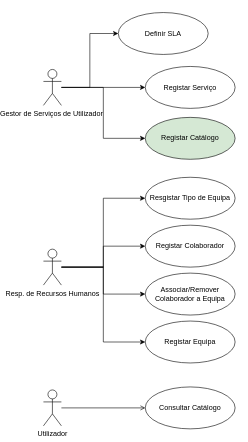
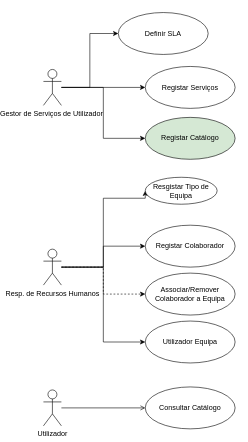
node "Registar Serviço": label "Registar Serviço" -> "Registar Serviços"
node "Resgistar Tipo de Equipa": size 90x42 -> 72x27
edge "Resp. de Recursos Humanos" -> "Associar/Remover Colaborador a Equipa": style solid -> dashed
node "Registar Equipa": label "Registar Equipa" -> "Utilizador Equipa"
